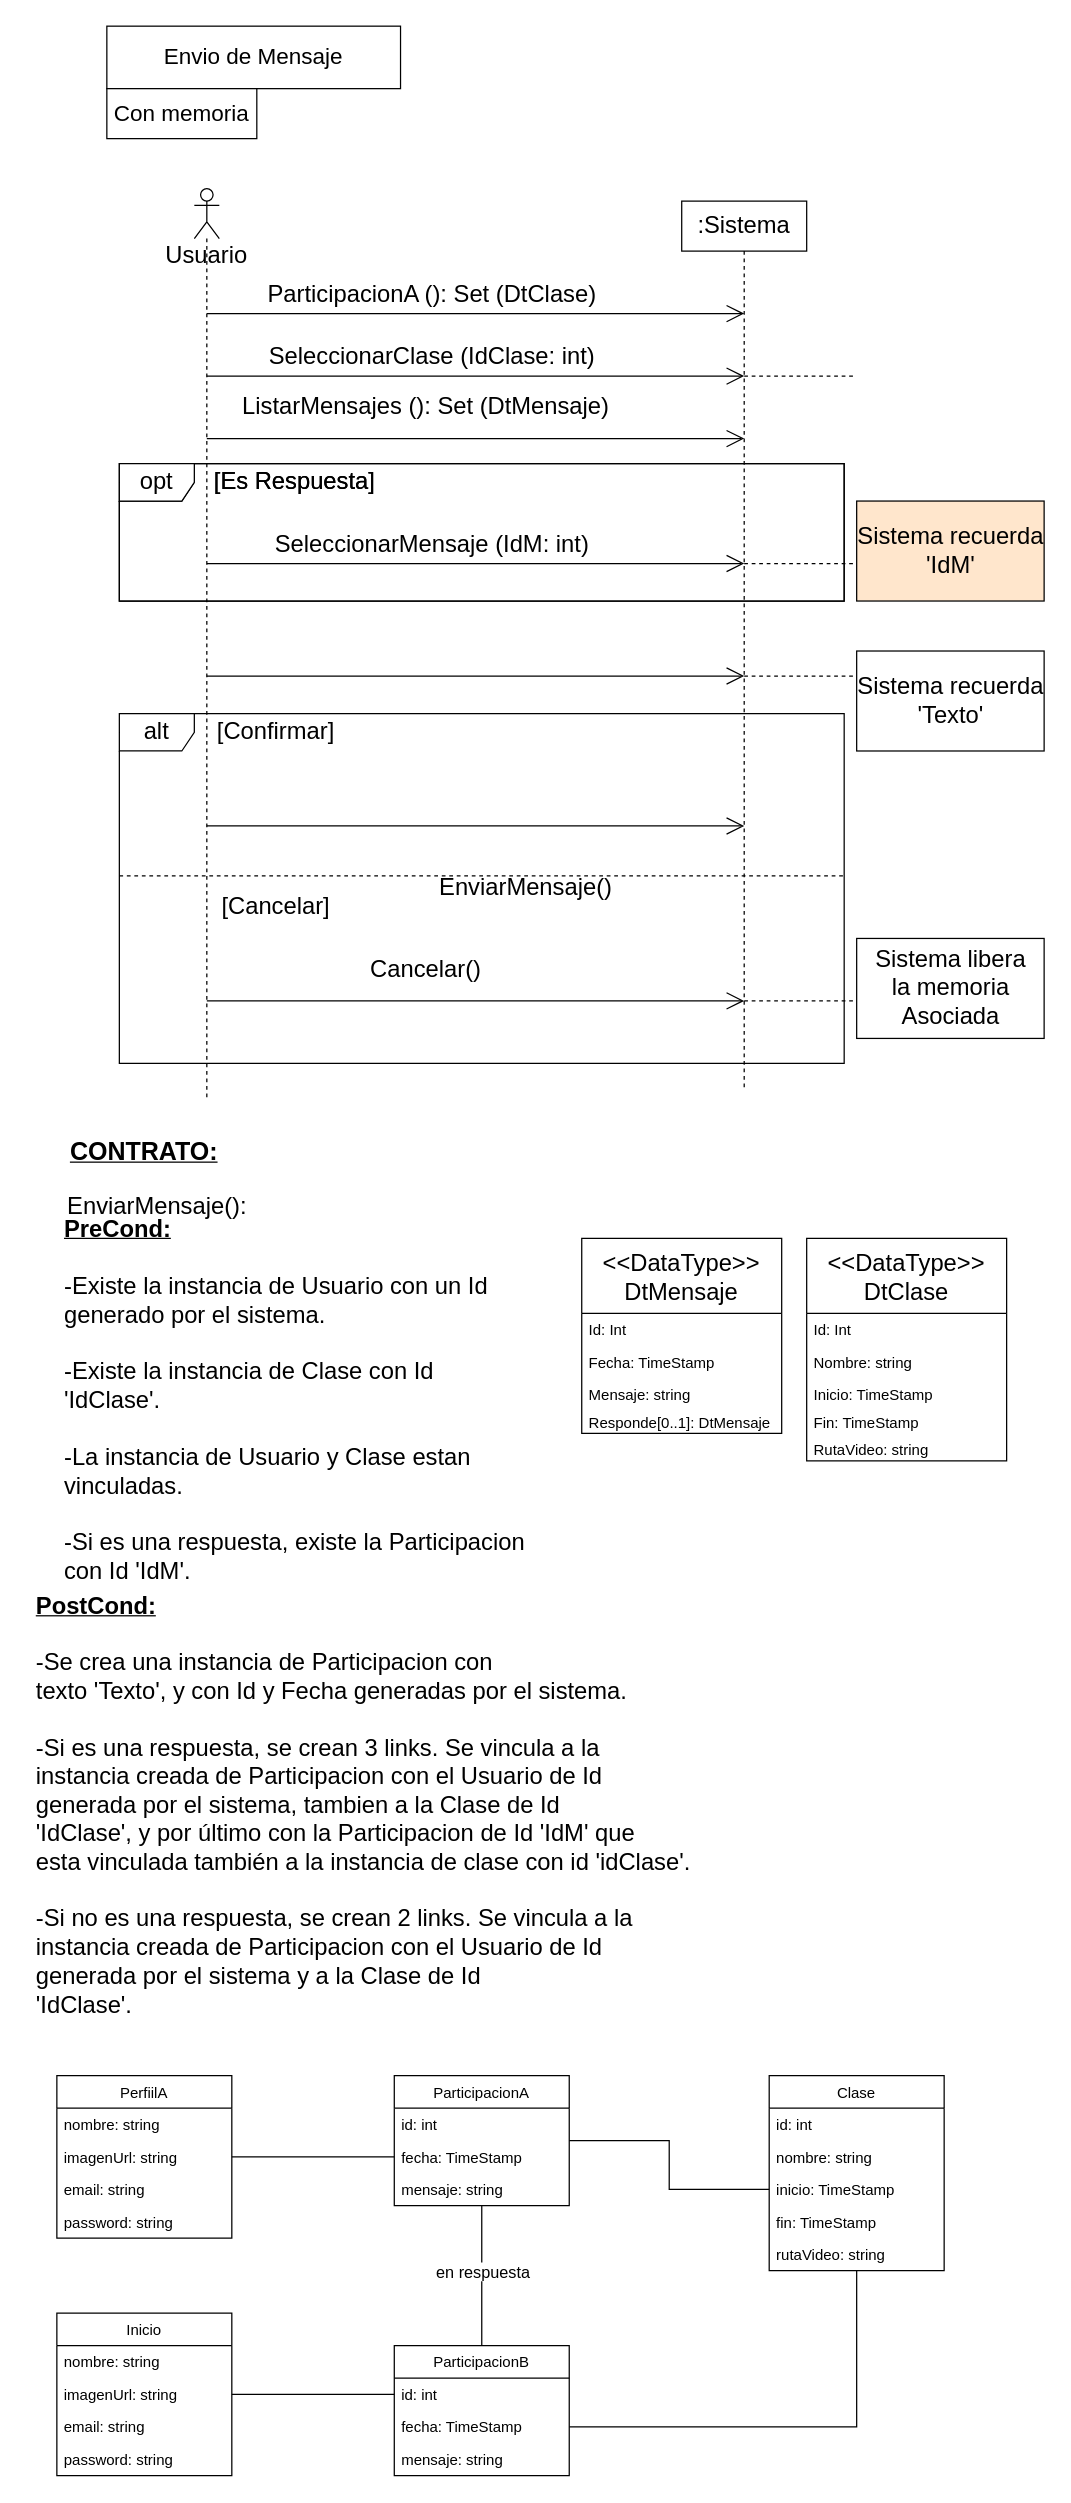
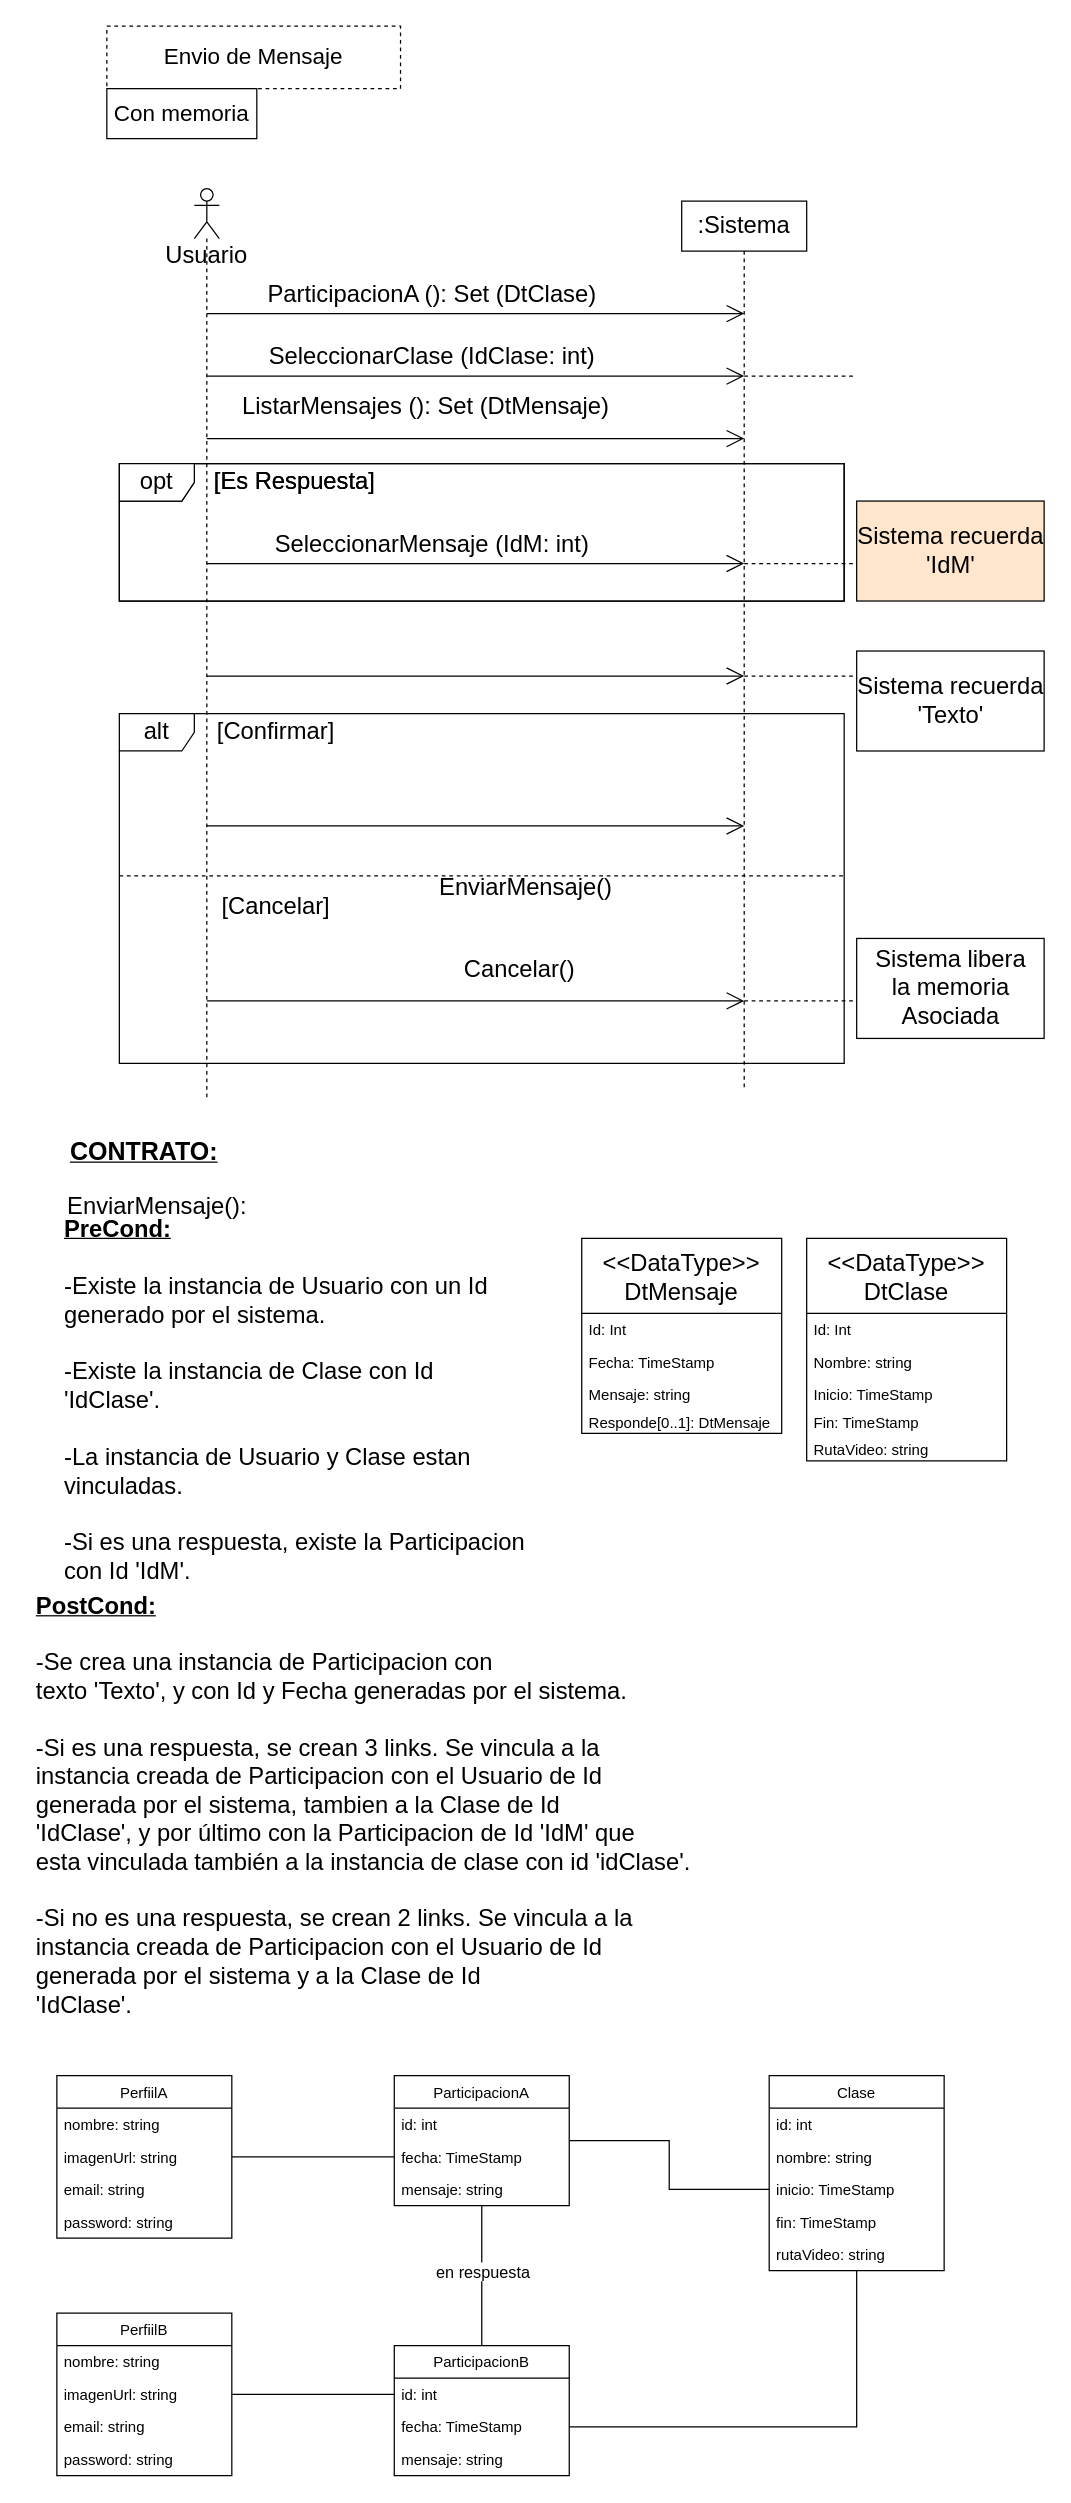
node "Envio de Mensaje": style solid -> dashed
node "Cancelar()": moved (426, 969) -> (519, 969)
node "Inicio": label "Inicio" -> "PerfiilB"
